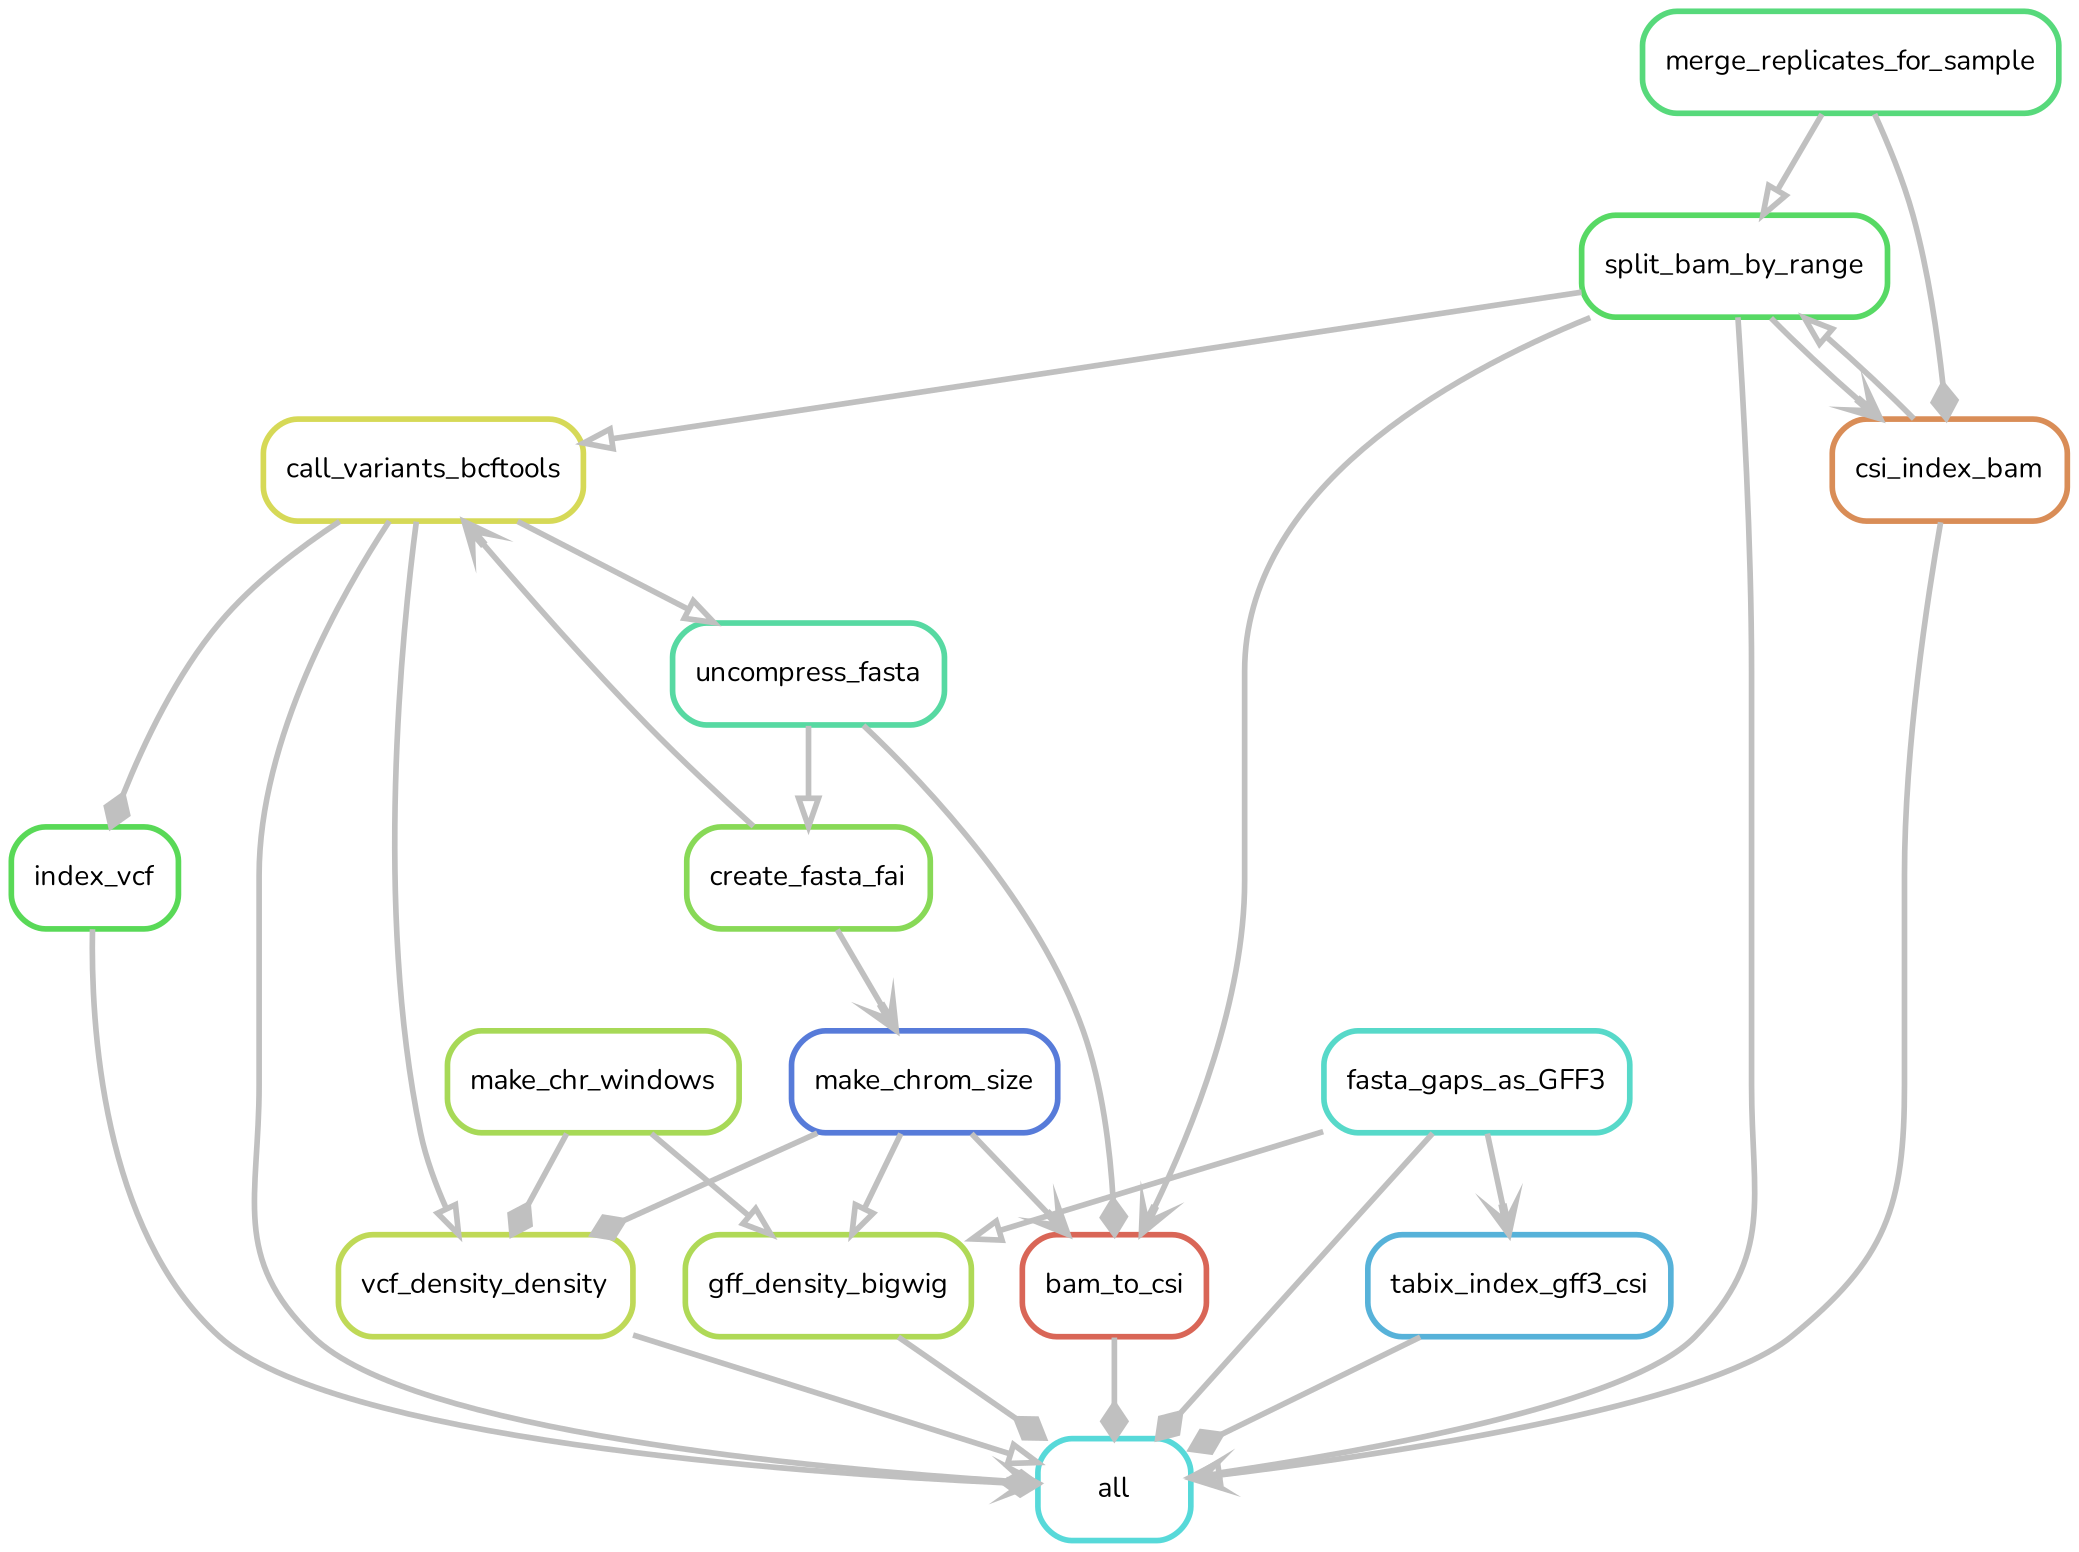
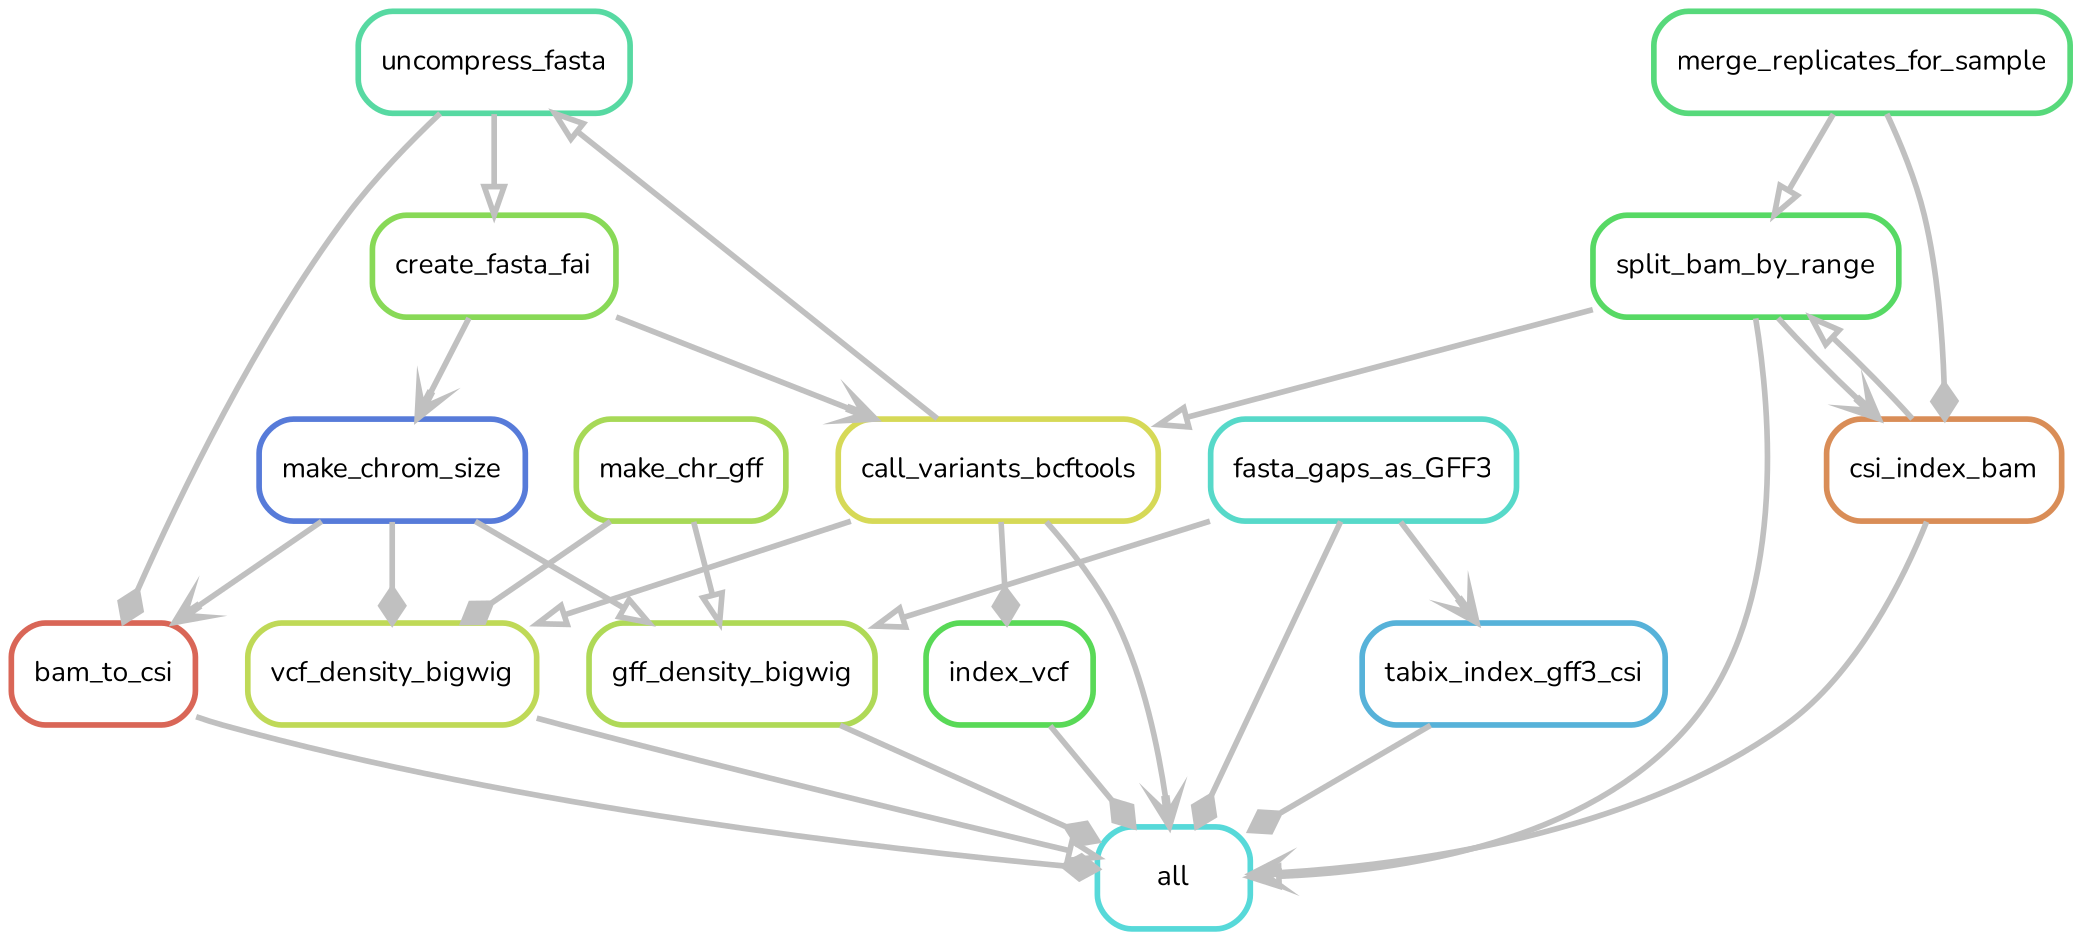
edge "split_bam_by_range" -> "bam_to_csi": removed
node "make_chr_windows": label "make_chr_windows" -> "make_chr_gff"
node "vcf_density_density": label "vcf_density_density" -> "vcf_density_bigwig"
